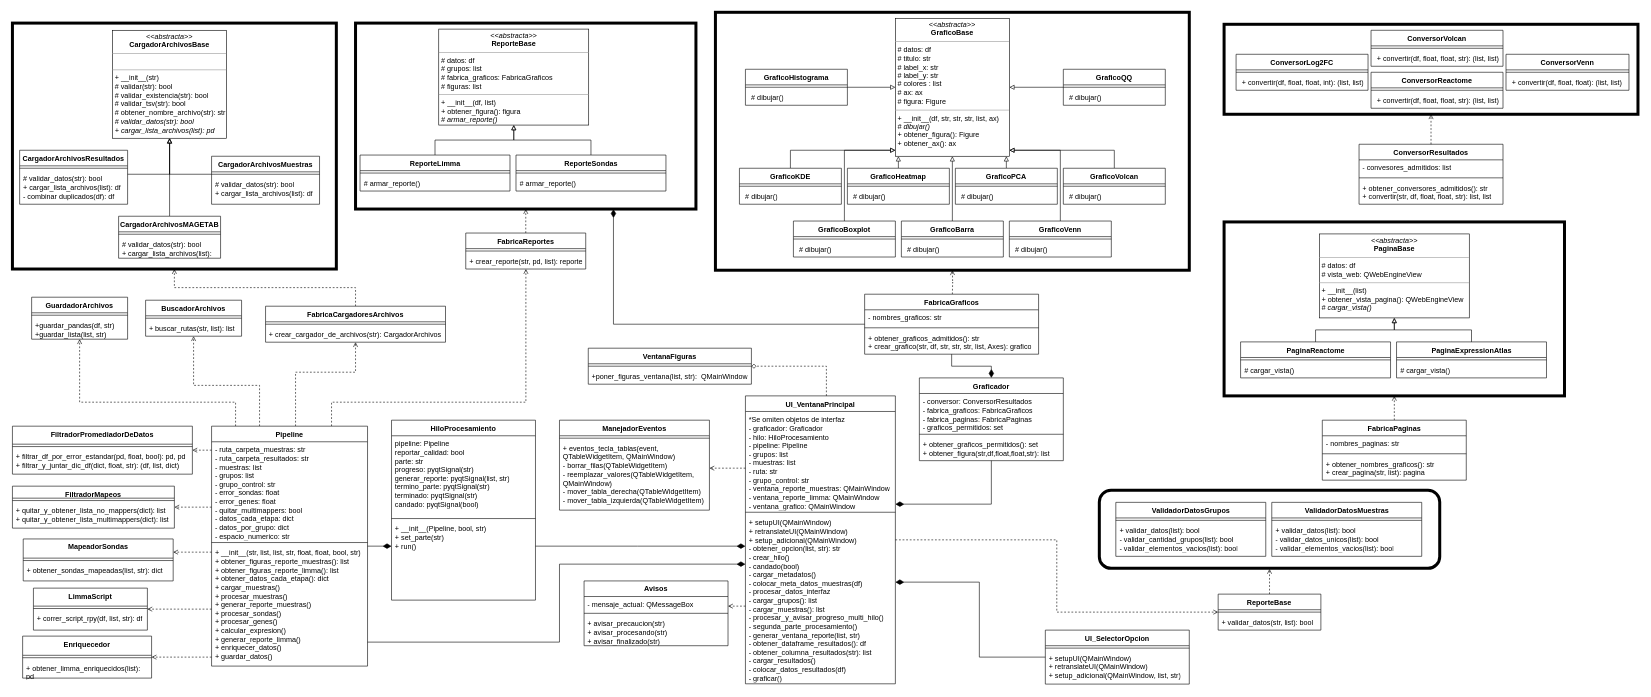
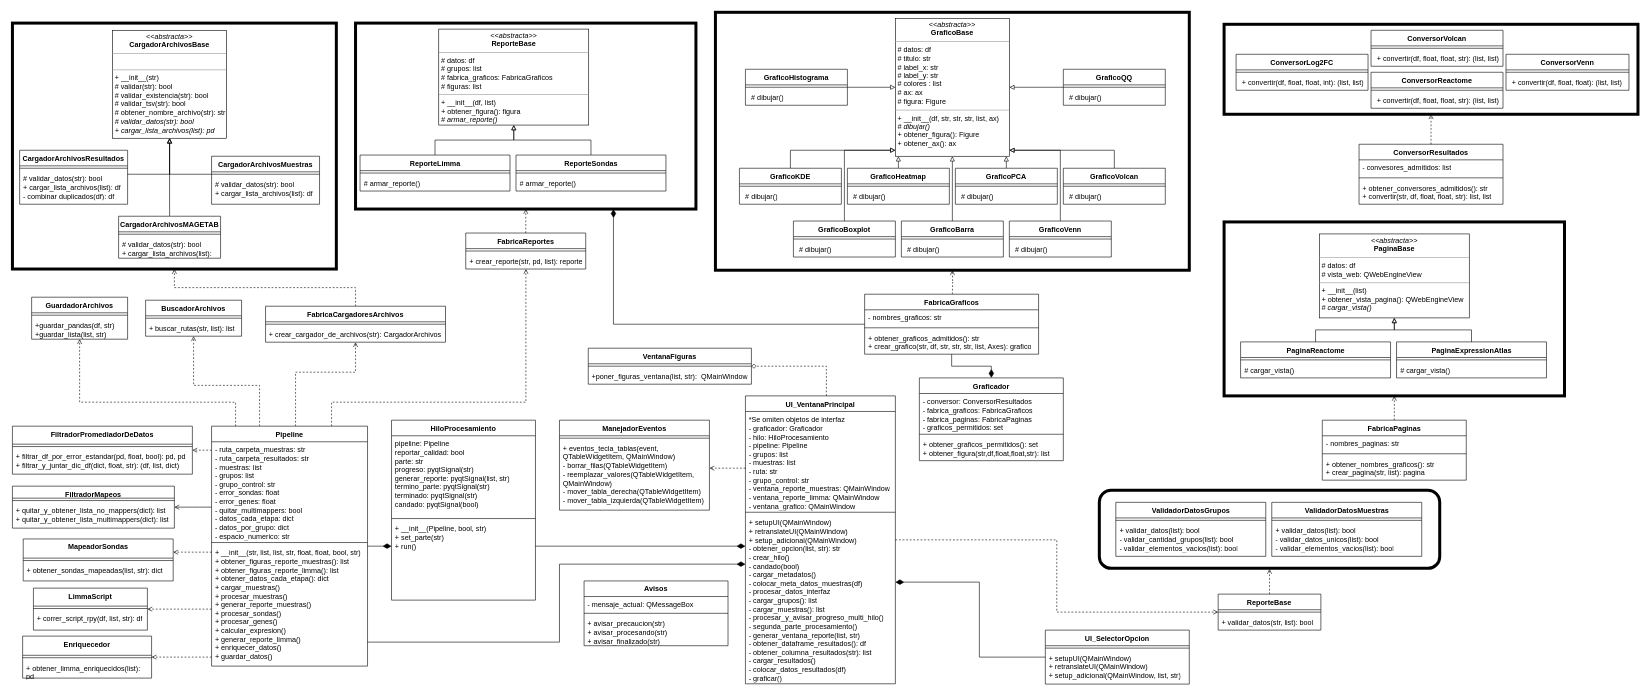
edge "Graficador" -> "UI_VentanaPrincipal": removed
edge "Pipeline" -> "FiltradorMapeos": style dashed -> solid
edge "UI_VentanaPrincipal" -> "Avisos": removed
